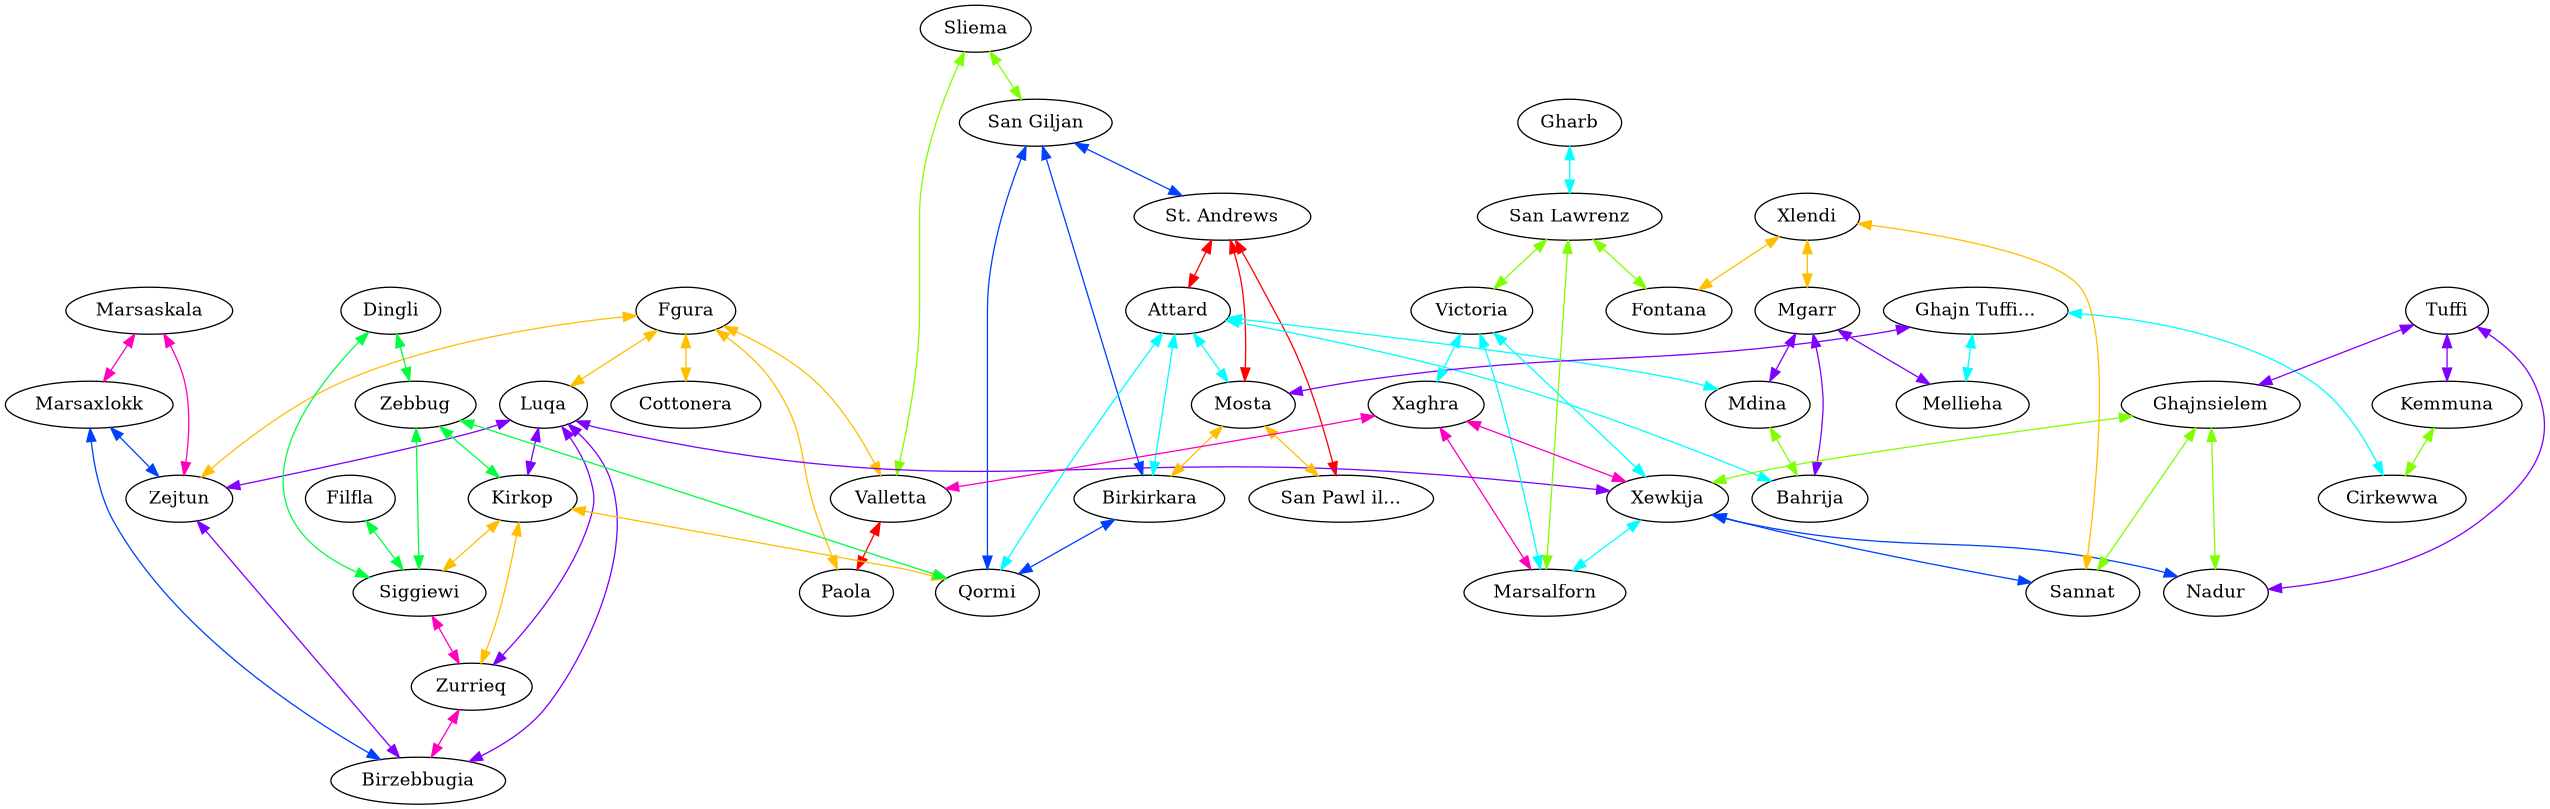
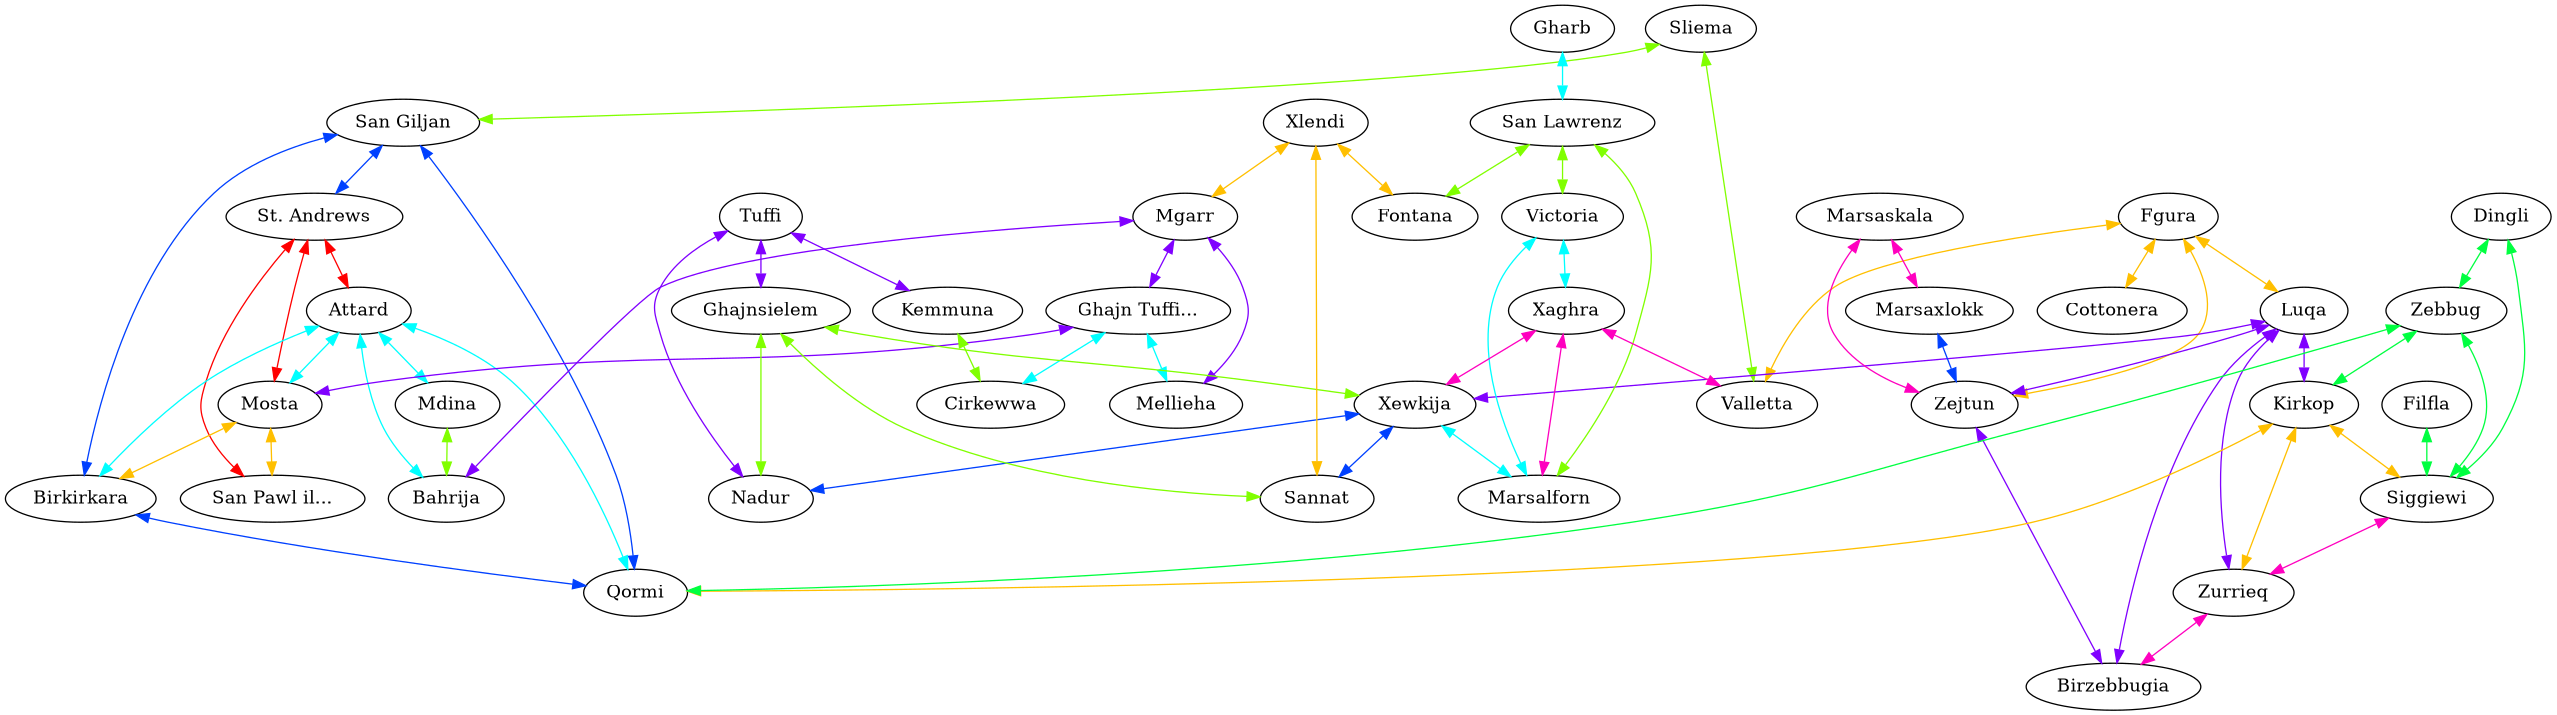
edge "Mgarr" -- "Mdina": now "Mgarr" -- "Ghajn Tuffi..."
edge "Victoria" -- "Xewkija": removed
node "Paola": removed
edge "Marsaxlokk" -- "Birzebbugia": removed
